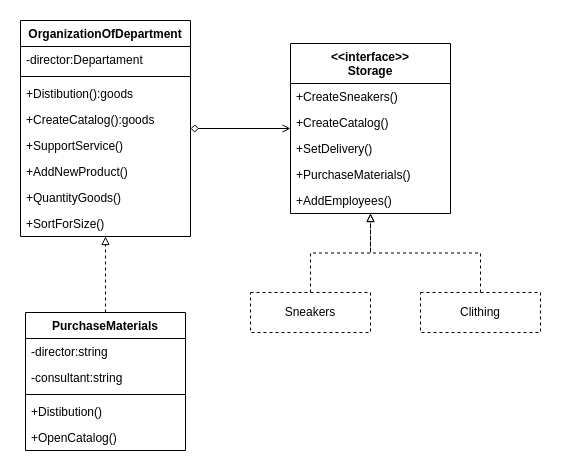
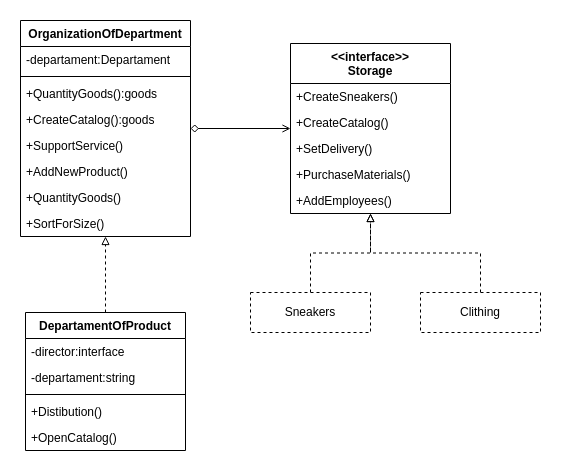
node "-director:Departament": label "-director:Departament" -> "-departament:Departament"
node "+Distibution():goods": label "+Distibution():goods" -> "+QuantityGoods():goods"
node "PurchaseMaterials": label "PurchaseMaterials" -> "DepartamentOfProduct"
node "-director:string": label "-director:string" -> "-director:interface"
node "-consultant:string": label "-consultant:string" -> "-departament:string"
